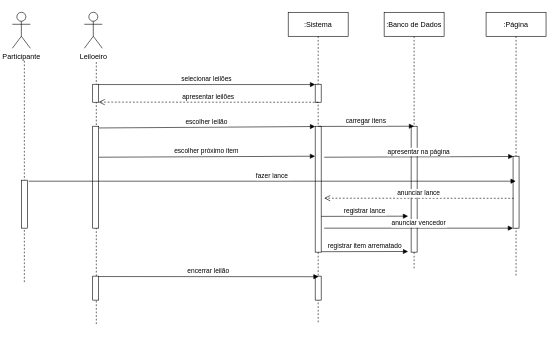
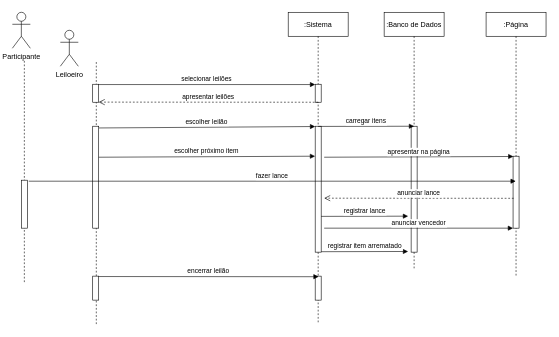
node "Leiloeiro": moved (93, 30) -> (69, 48)
